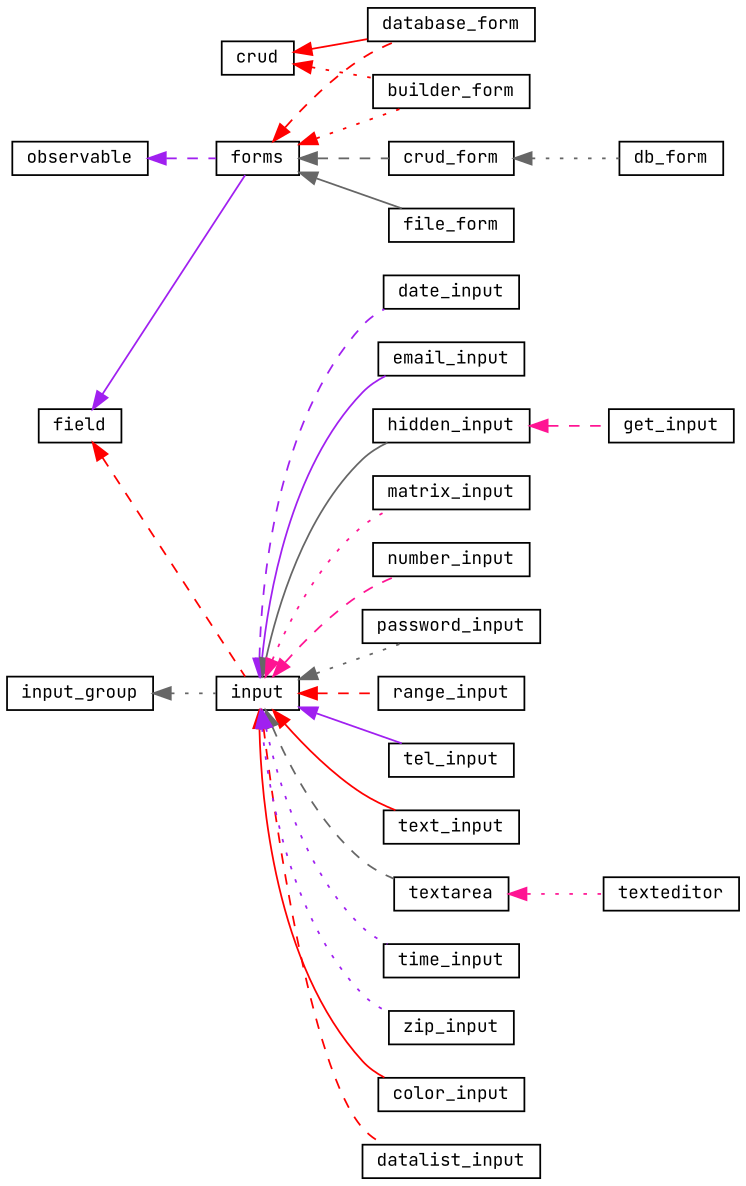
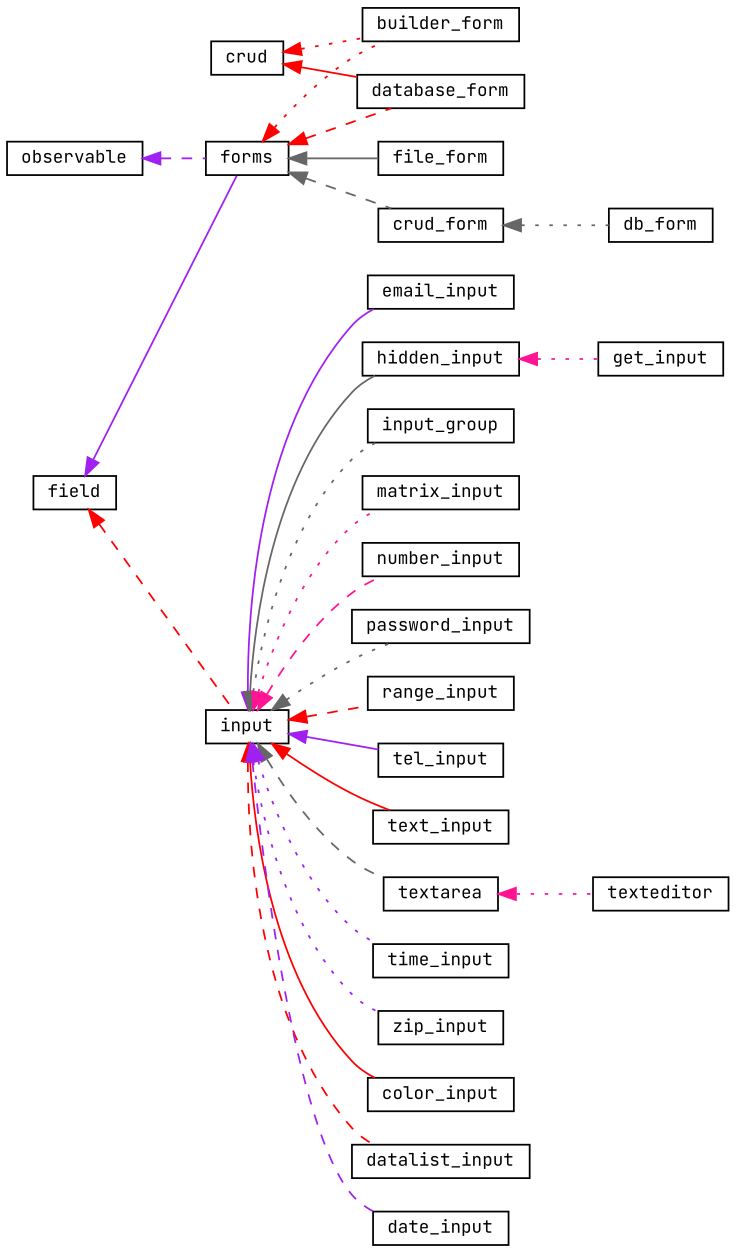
edge "get_input" -> "hidden_input": style dashed -> dotted
edge "input" -> "input_group": reversed
